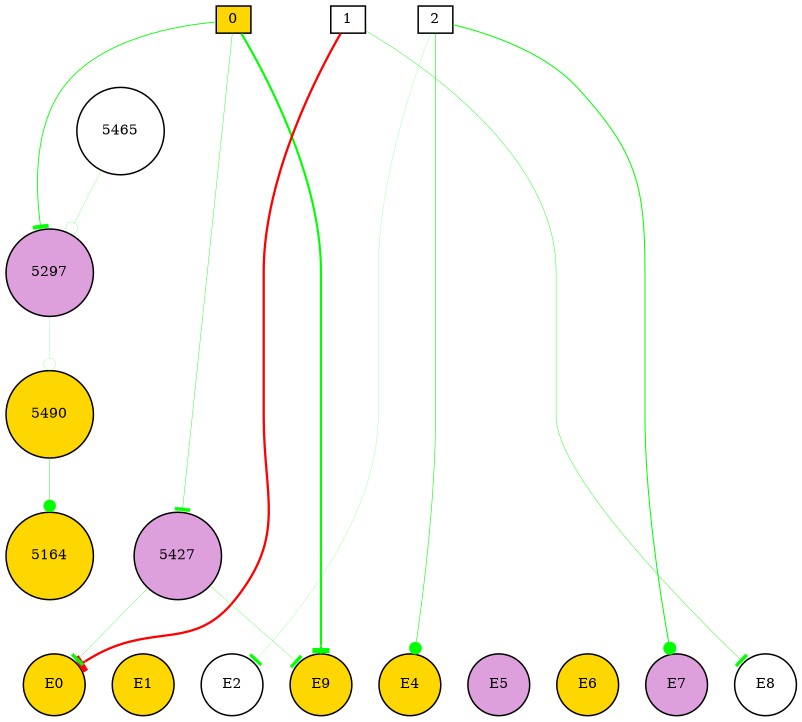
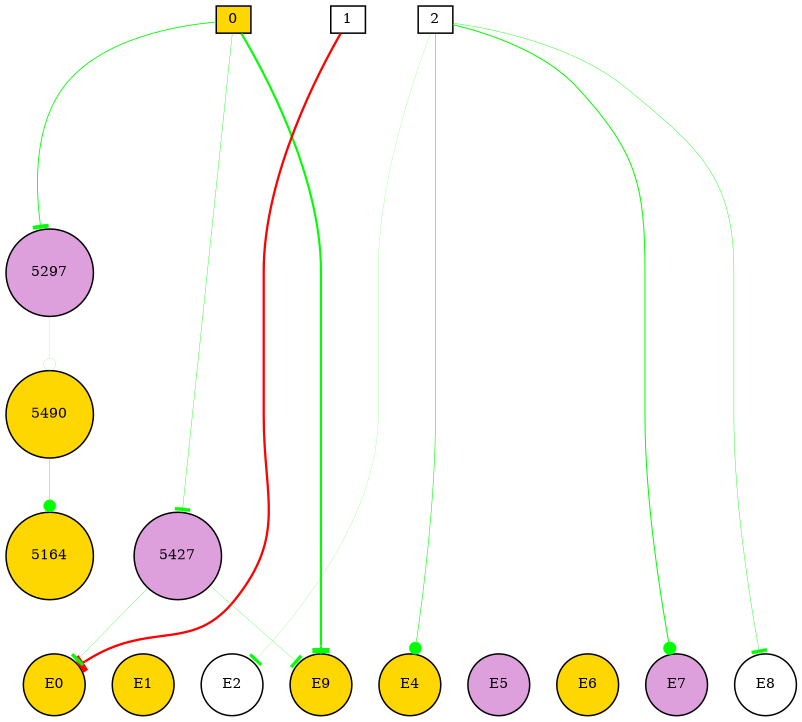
node "5465": removed
edge "1" -> "E8": now "2" -> "E8"
